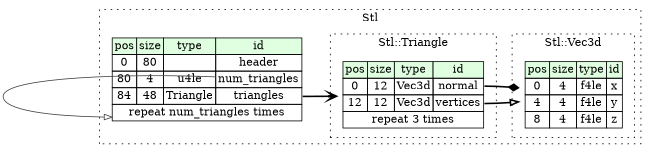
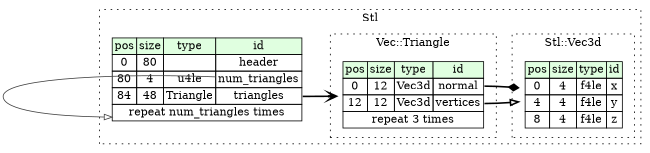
cluster "Stl::Triangle": label "Stl::Triangle" -> "Vec::Triangle"
